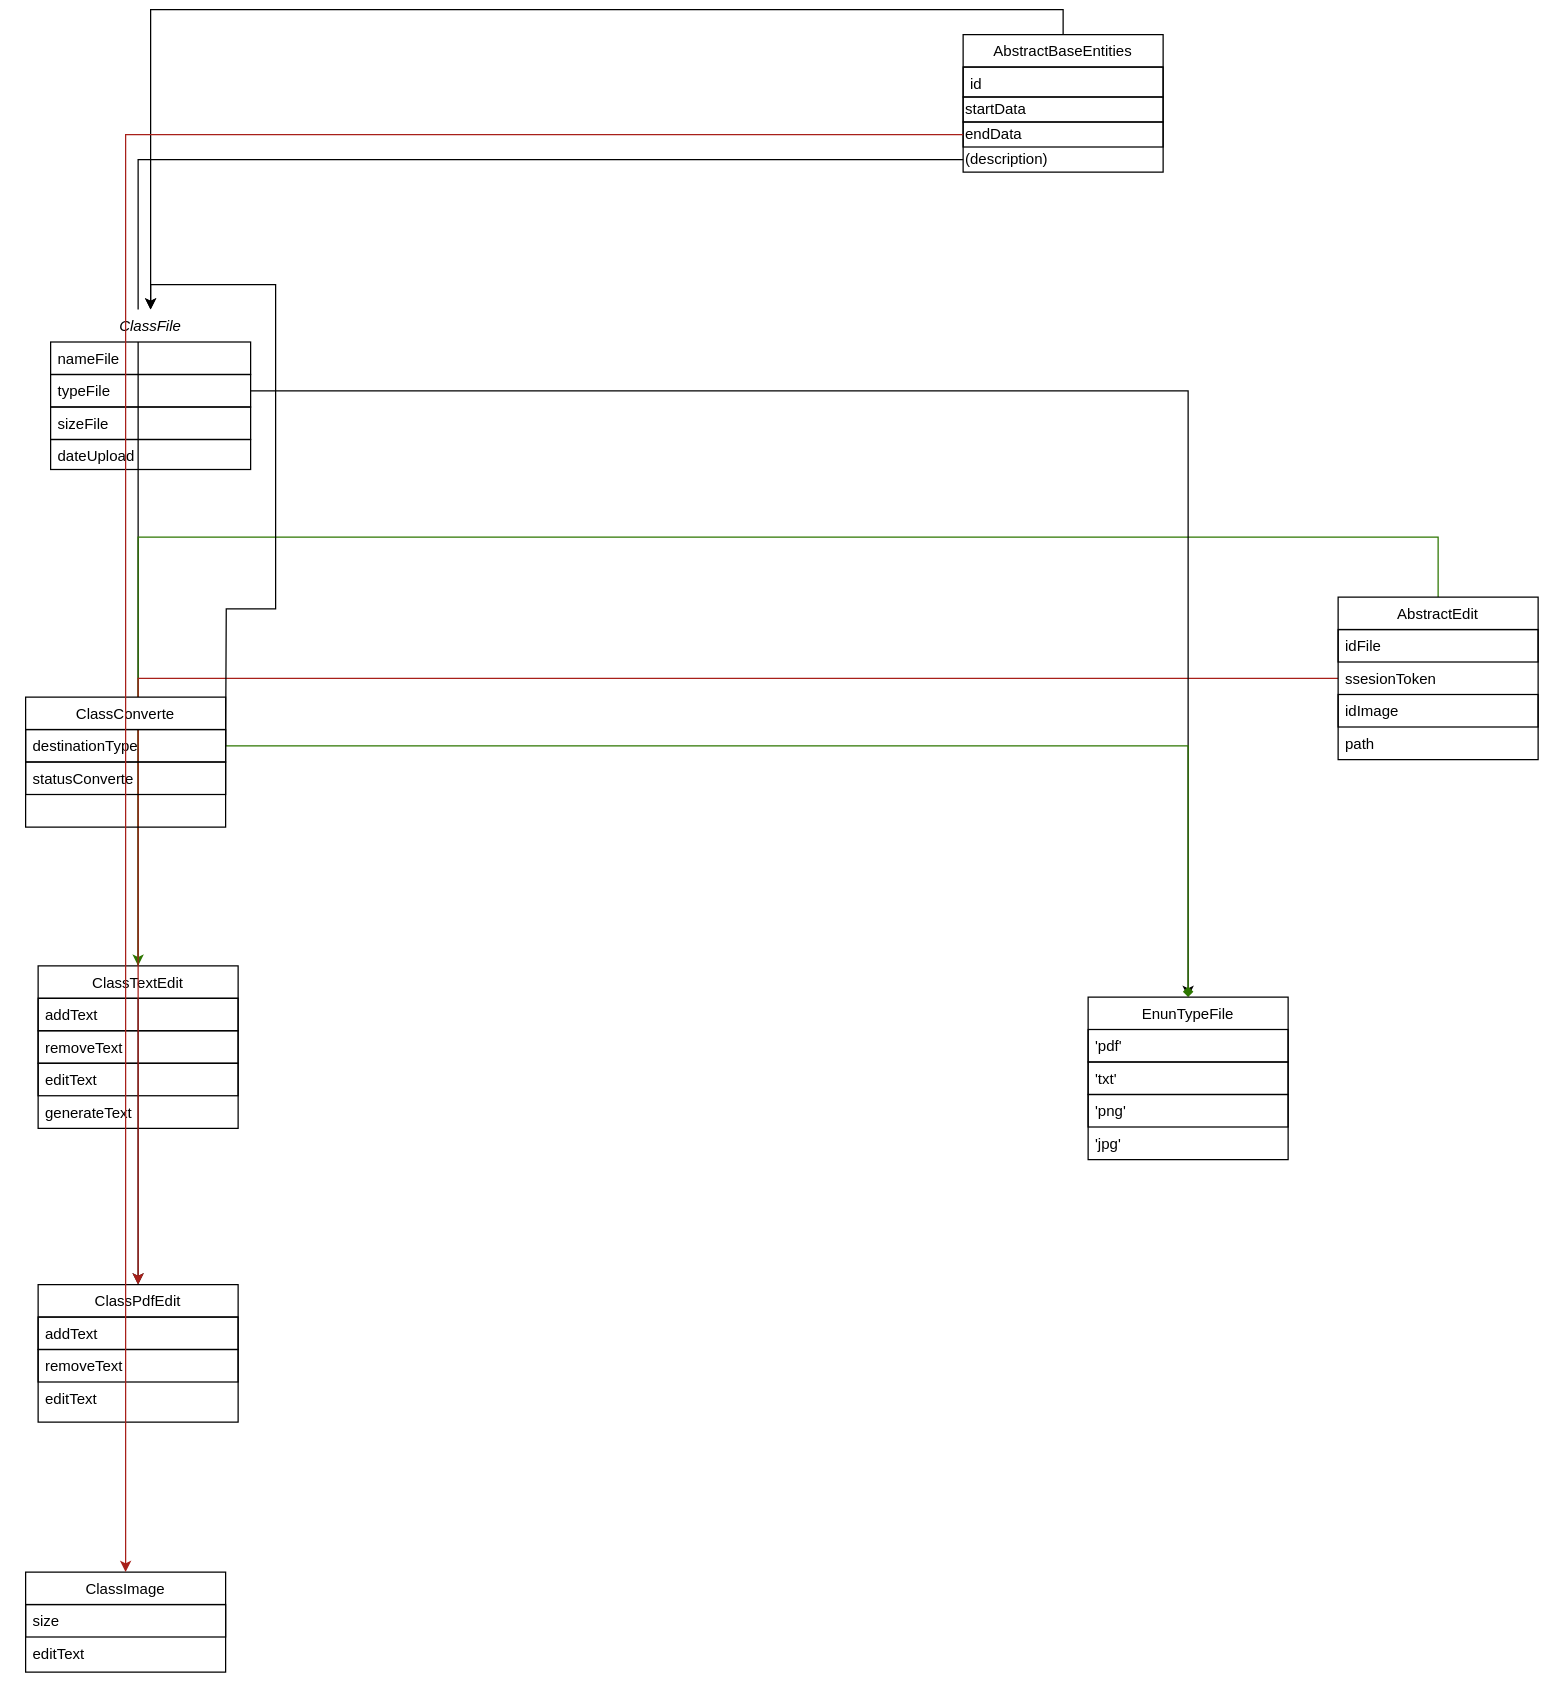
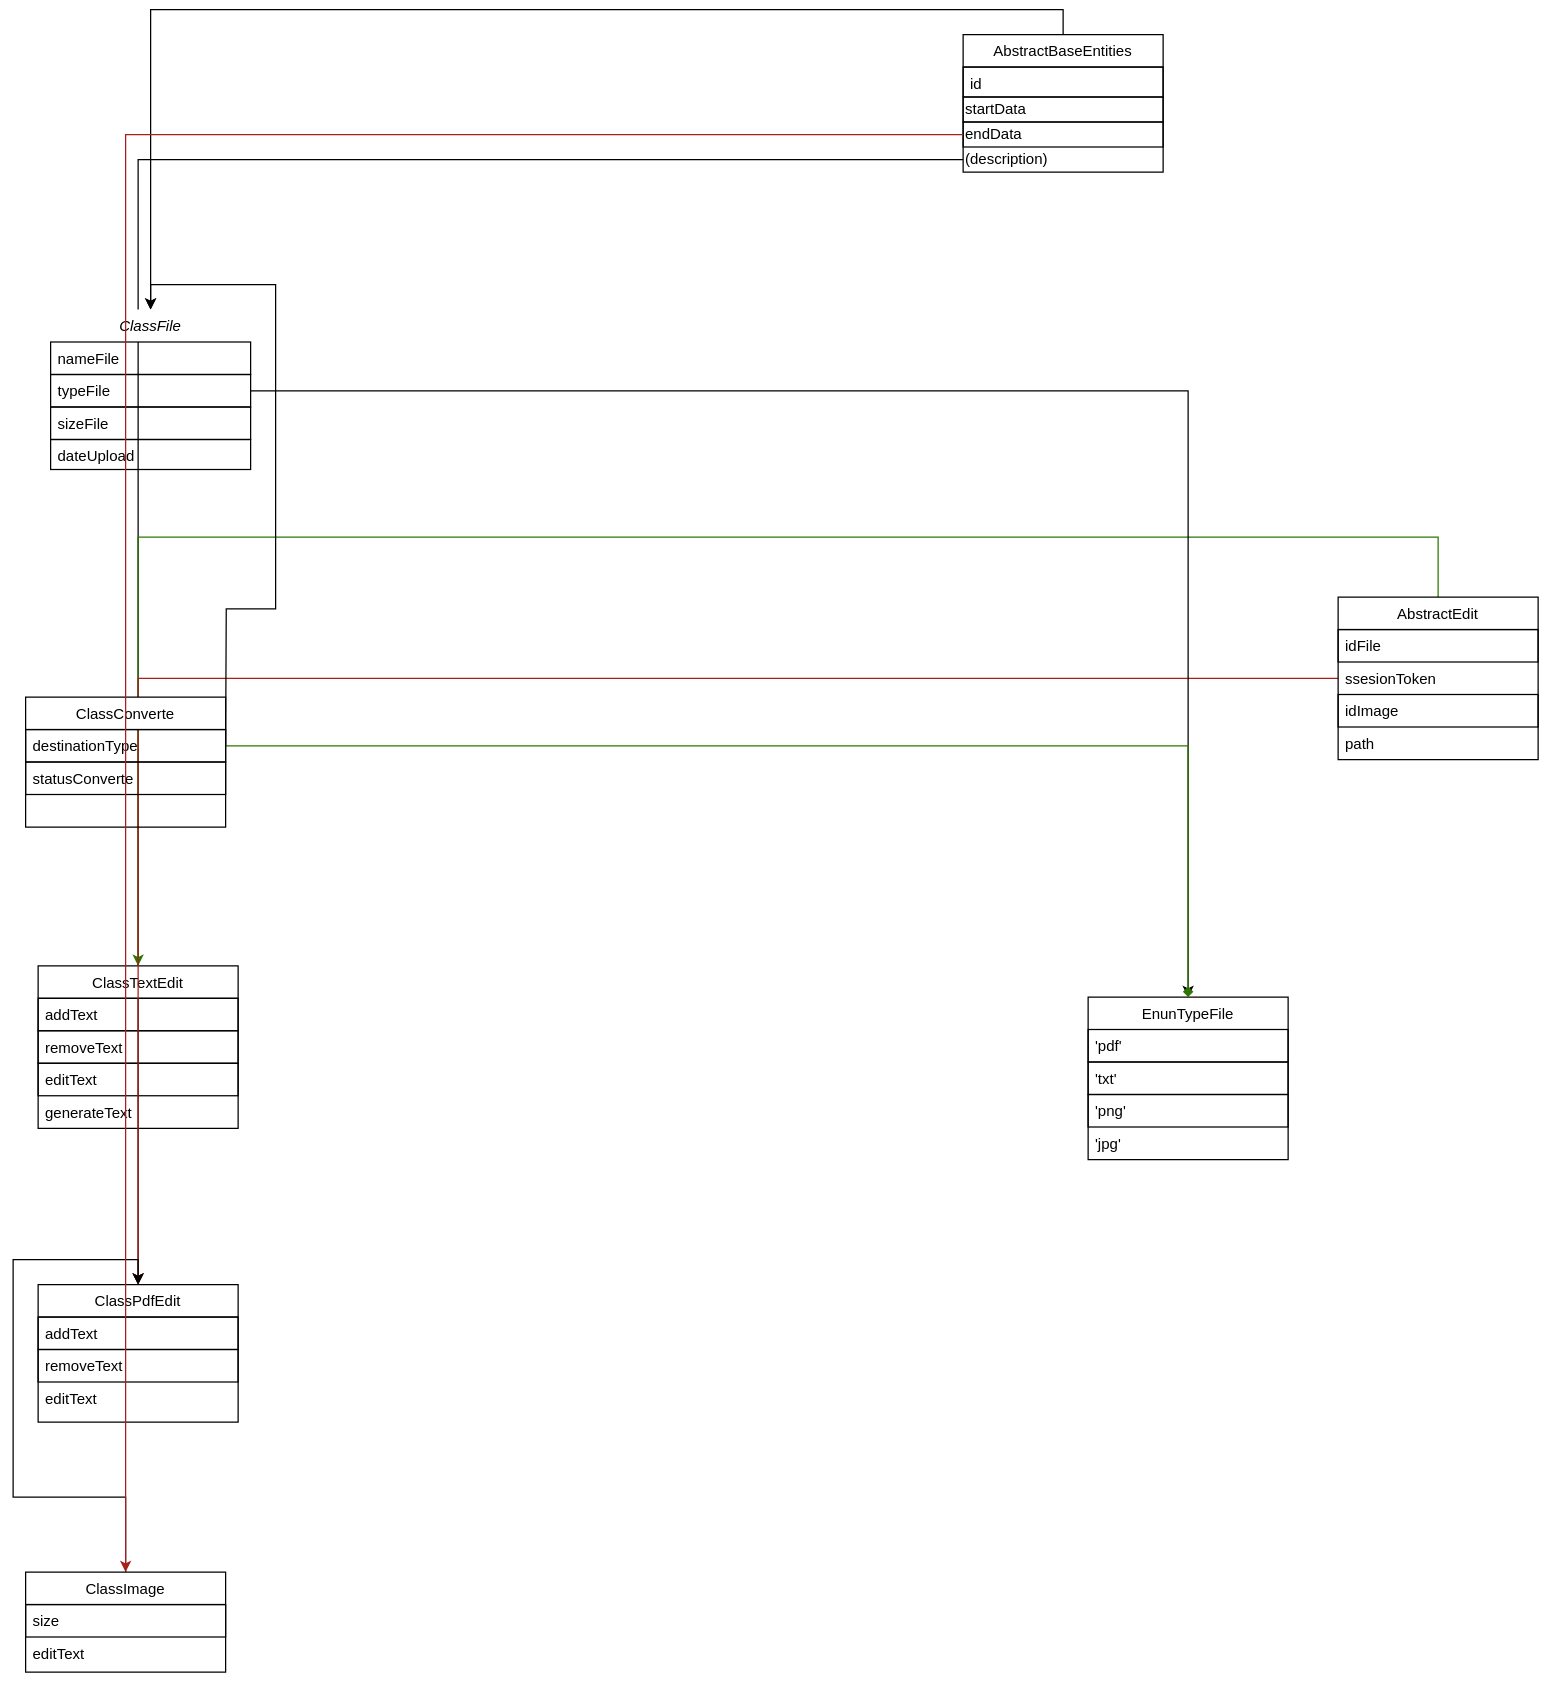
edge "ClassImage" -> "ClassPdfEdit": added
